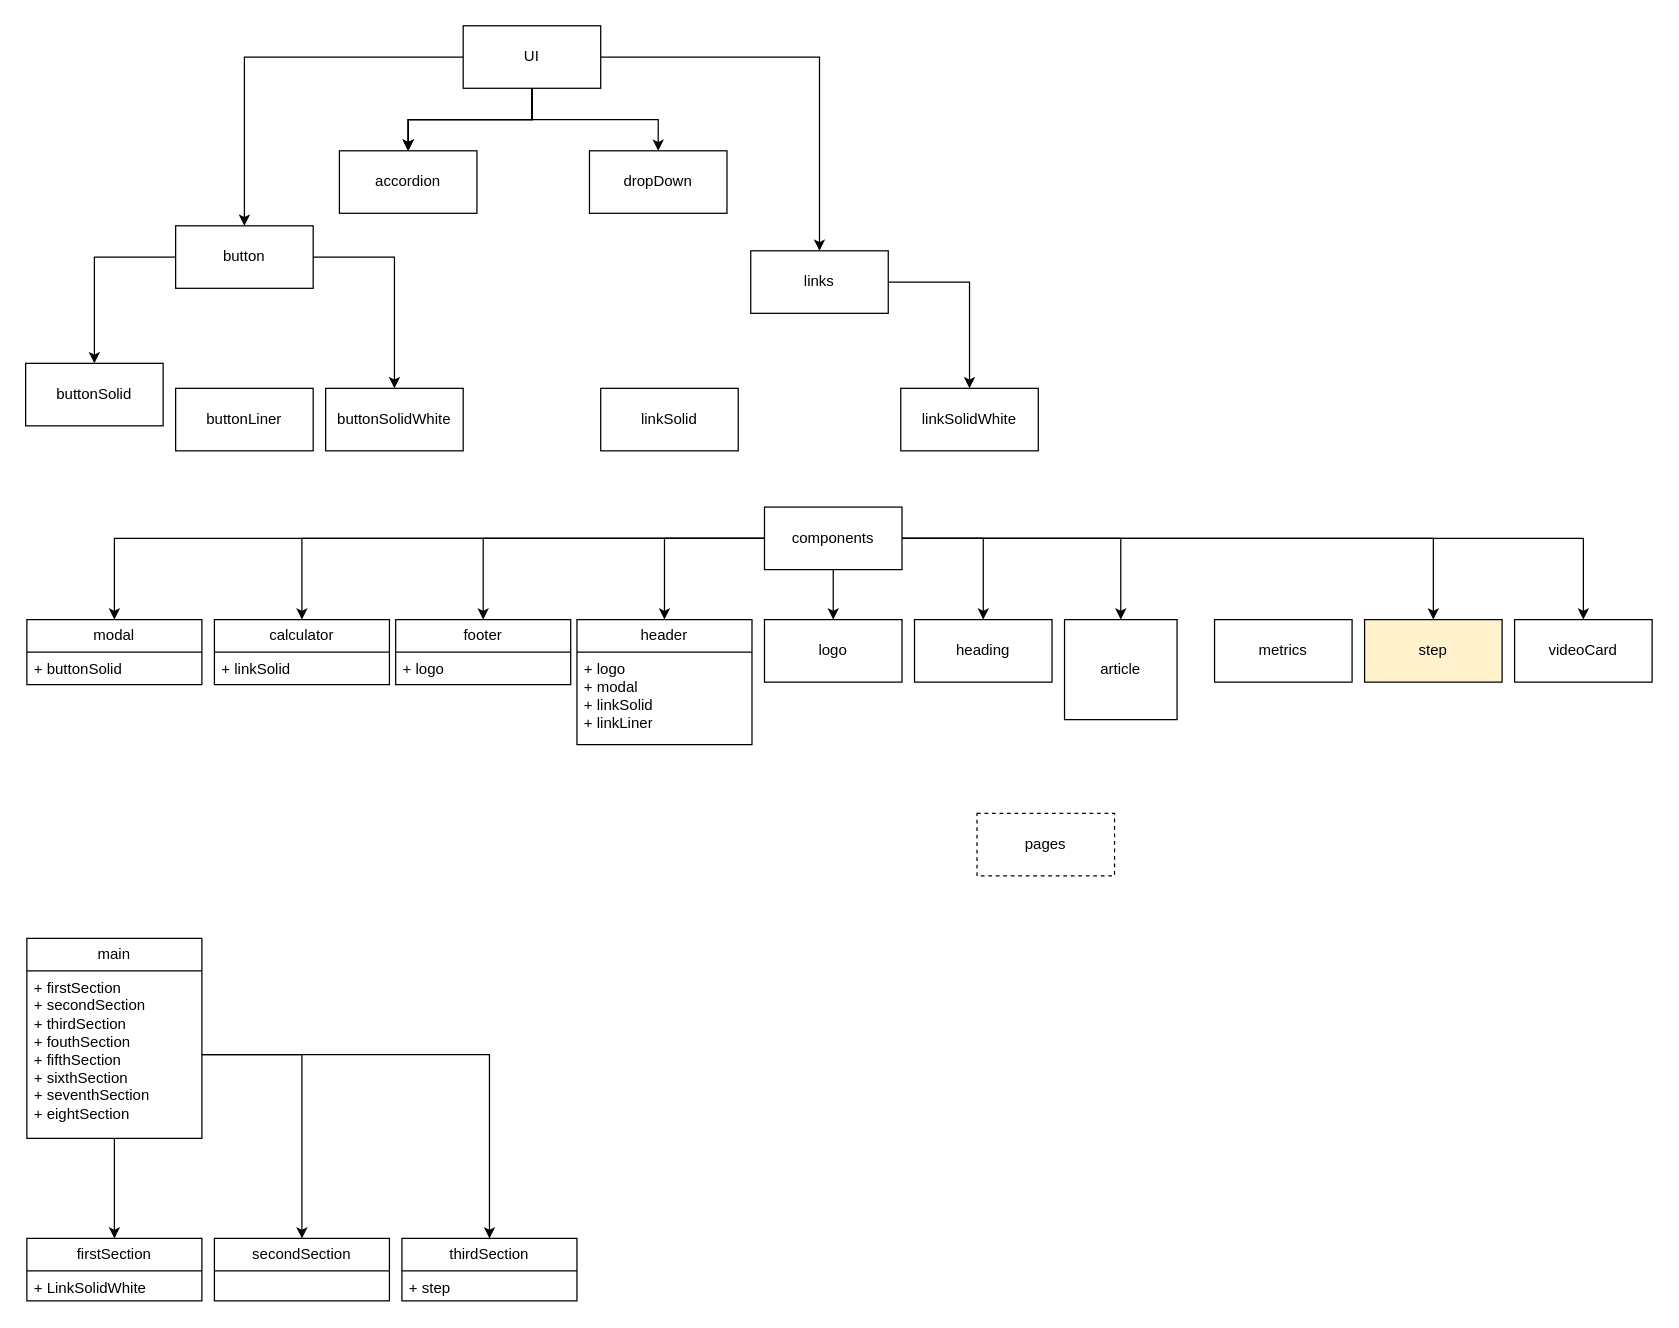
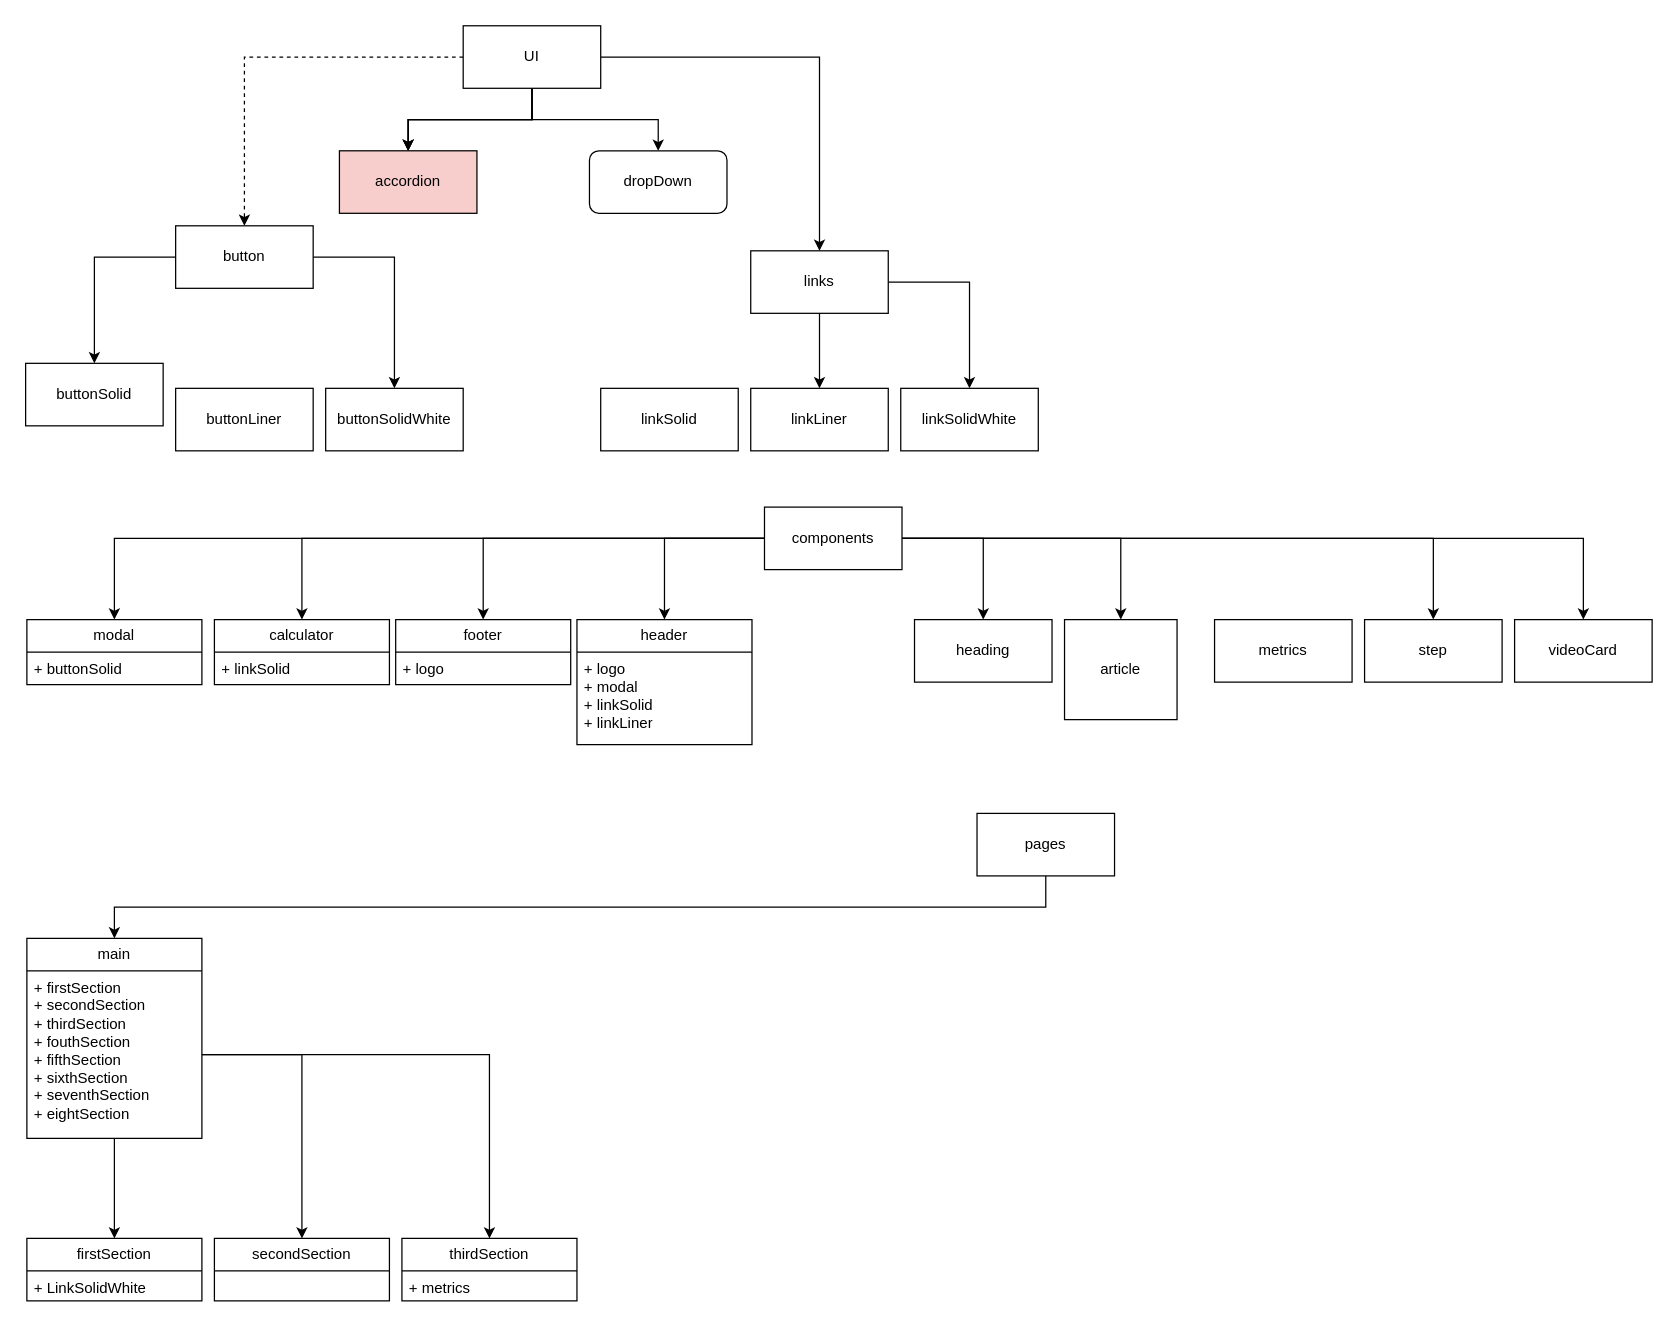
edge "UI" -> "button": style solid -> dashed
node "accordion": fillcolor #ffffff -> #f8cecc
node "dropDown": shape rectangle -> rounded rectangle
edge "links" -> "linkLiner": added
node "linkLiner": added
edge "components" -> "logo": removed
node "logo": removed
node "step": fillcolor #fff2cc -> #ffffff
node "pages": style dashed -> solid
edge "pages" -> "main": added
node "+ step": label "+ step" -> "+ metrics"
